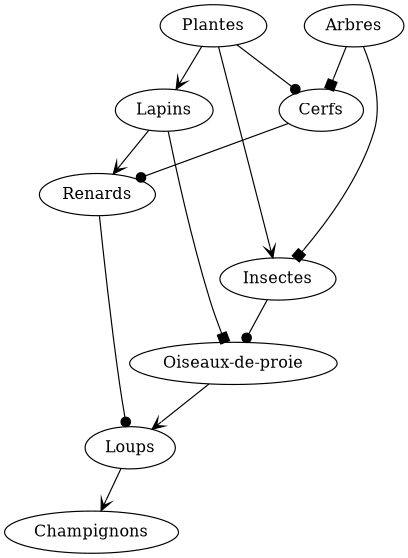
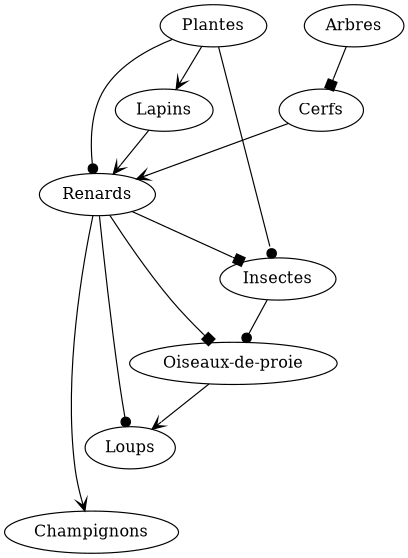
edge "Plantes" -> "Cerfs": now "Plantes" -> "Renards"
edge "Cerfs" -> "Renards": arrowhead dot -> vee
edge "Plantes" -> "Insectes": arrowhead vee -> dot
edge "Arbres" -> "Insectes": now "Renards" -> "Insectes"
edge "Lapins" -> "Oiseaux-de-proie": now "Renards" -> "Oiseaux-de-proie"
edge "Loups" -> "Champignons": now "Renards" -> "Champignons"
